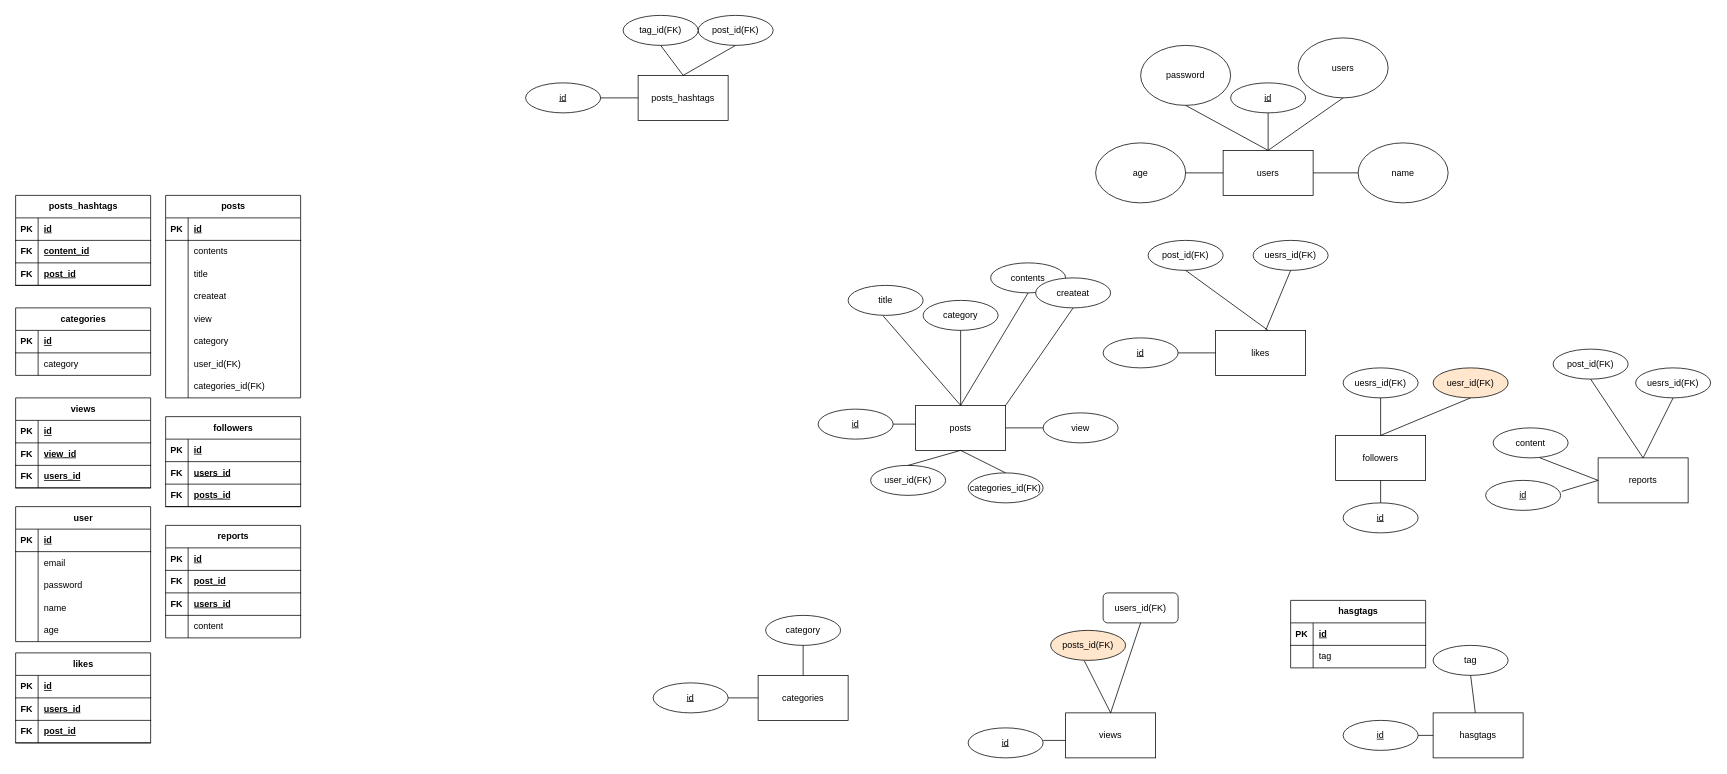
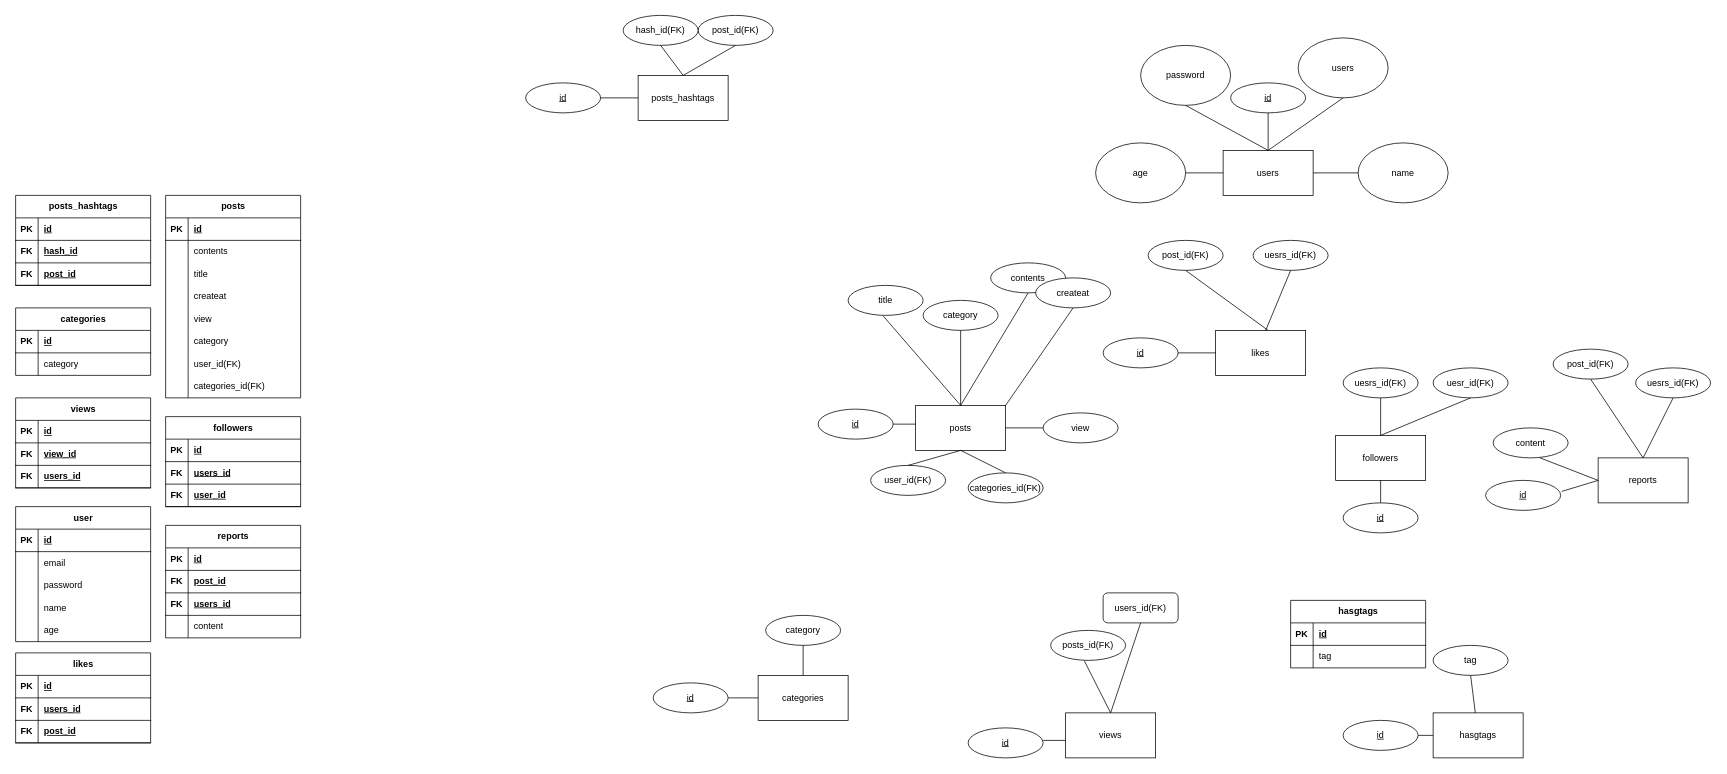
node "tag_id(FK)": label "tag_id(FK)" -> "hash_id(FK)"
node "content_id": label "content_id" -> "hash_id"
node "uesr_id(FK)": fillcolor #ffe6cc -> #ffffff
node "posts_id": label "posts_id" -> "user_id"
node "posts_id(FK)": fillcolor #ffe6cc -> #ffffff
